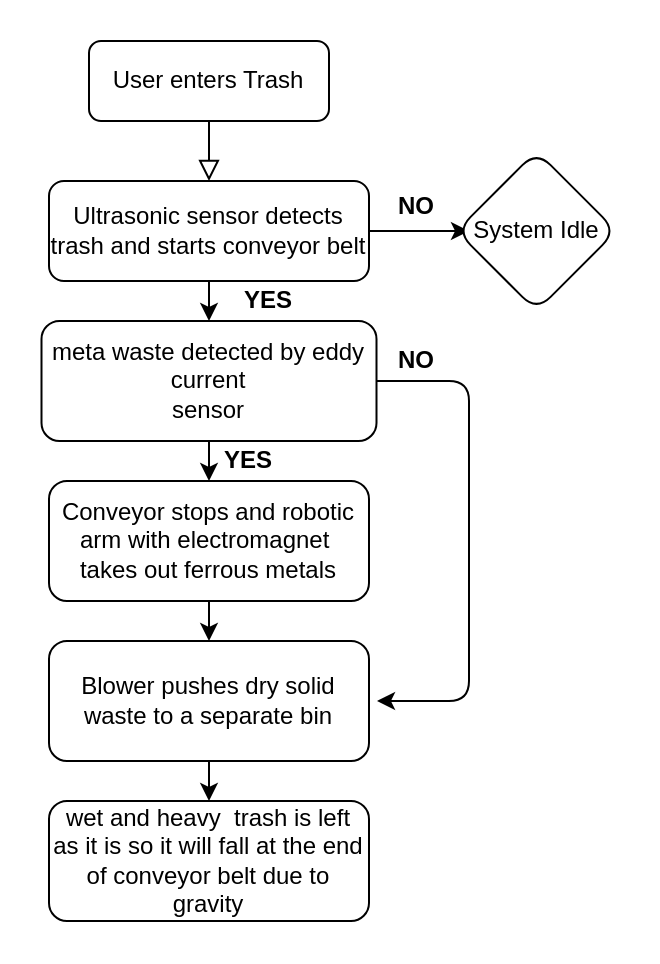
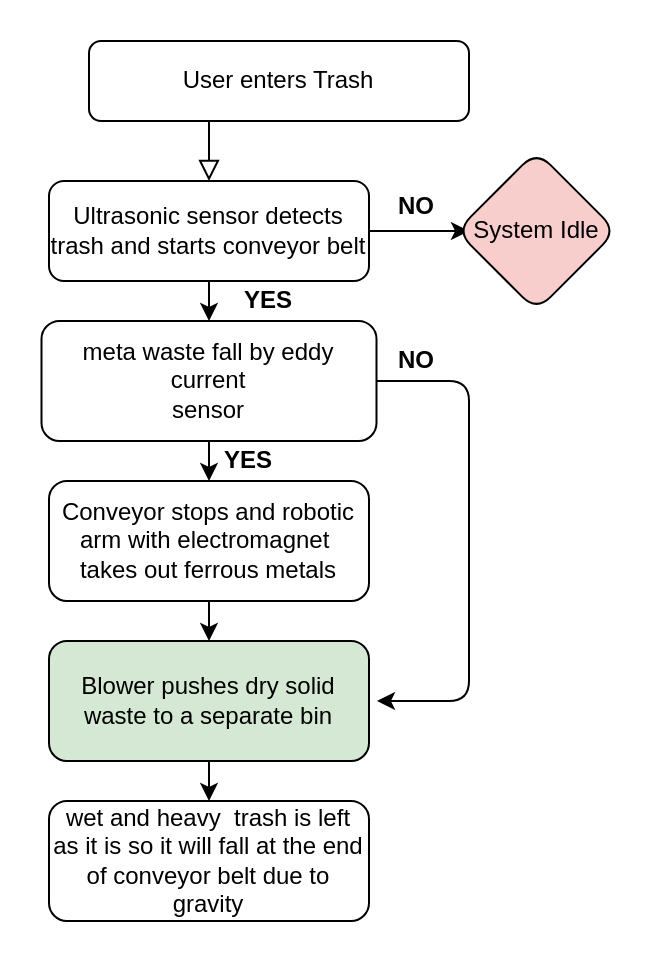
node "User enters Trash": size 240x80 -> 380x80
node "System Idle": fillcolor #ffffff -> #f8cecc
node "meta waste detected by eddy current sensor": label "meta waste detected by eddy current sensor" -> "meta waste fall by eddy current sensor"
node "Blower pushes dry solid waste to a separate bin": fillcolor #ffffff -> #d5e8d4
